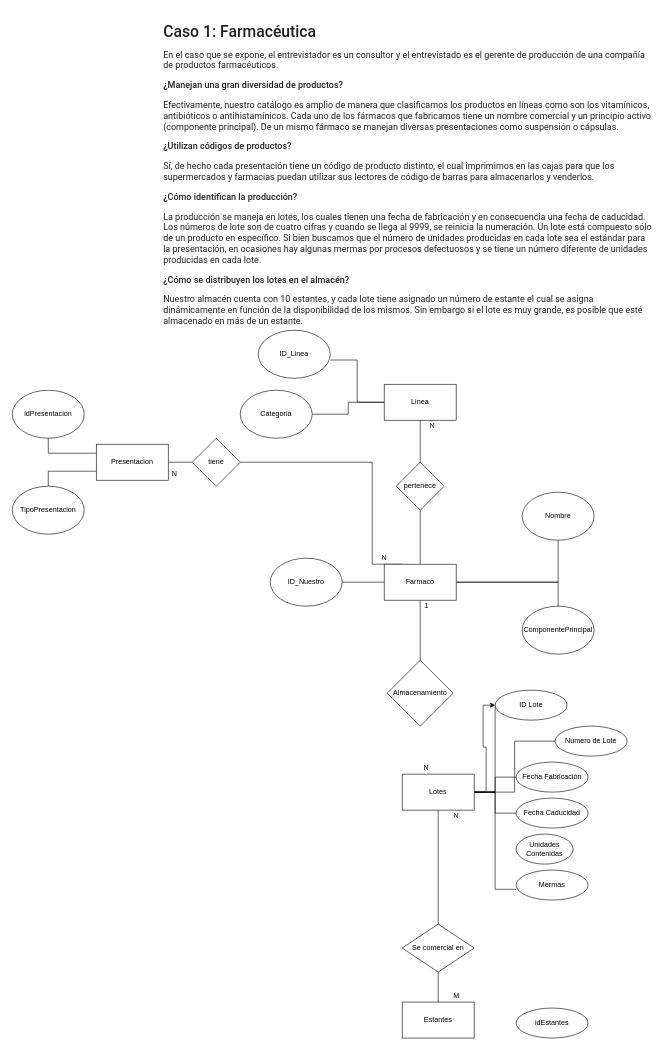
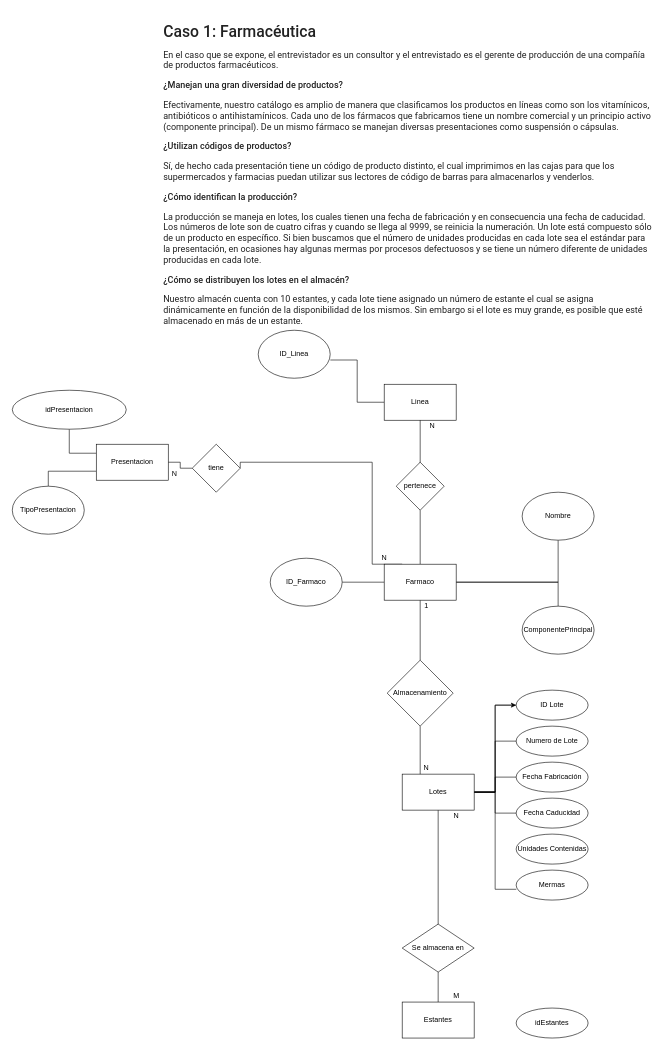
node "idPresentacion": size 72x48 -> 114x39
node "Categoria": removed
edge "Linea" -- "Categoria": removed
node "tiene": moved (216, 462) -> (216, 468)
node "ID_Nuestro": label "ID_Nuestro" -> "ID_Farmaco"
node "ID Lote": moved (531, 705) -> (552, 705)
node "Numero de Lote": moved (591, 741) -> (552, 741)
edge "Almacenamiento" -- "Lotes": added
node "Unidades Contenidas": size 57x30 -> 72x30
node "Se comercial en": label "Se comercial en" -> "Se almacena en"
